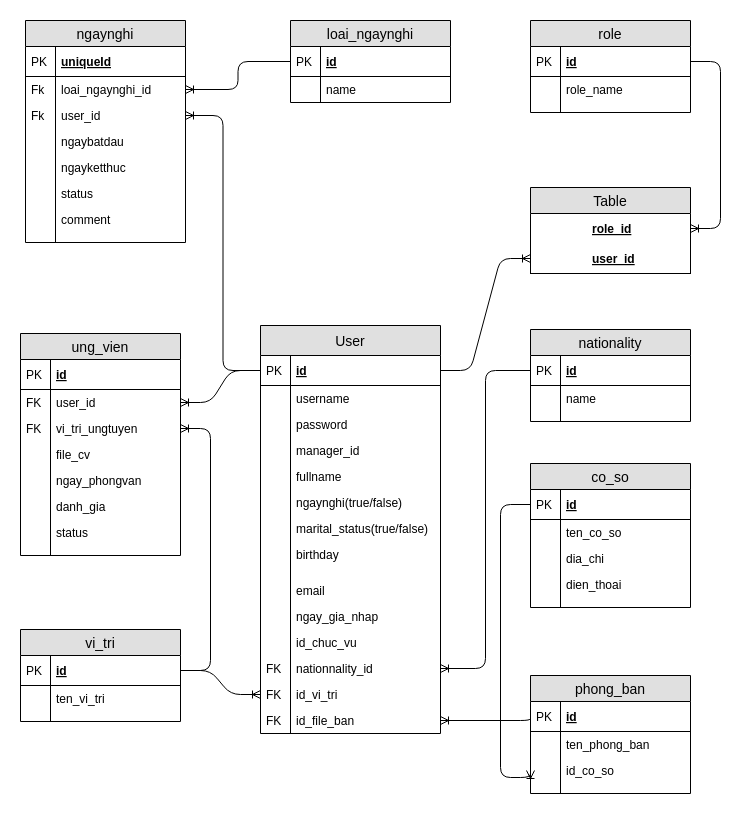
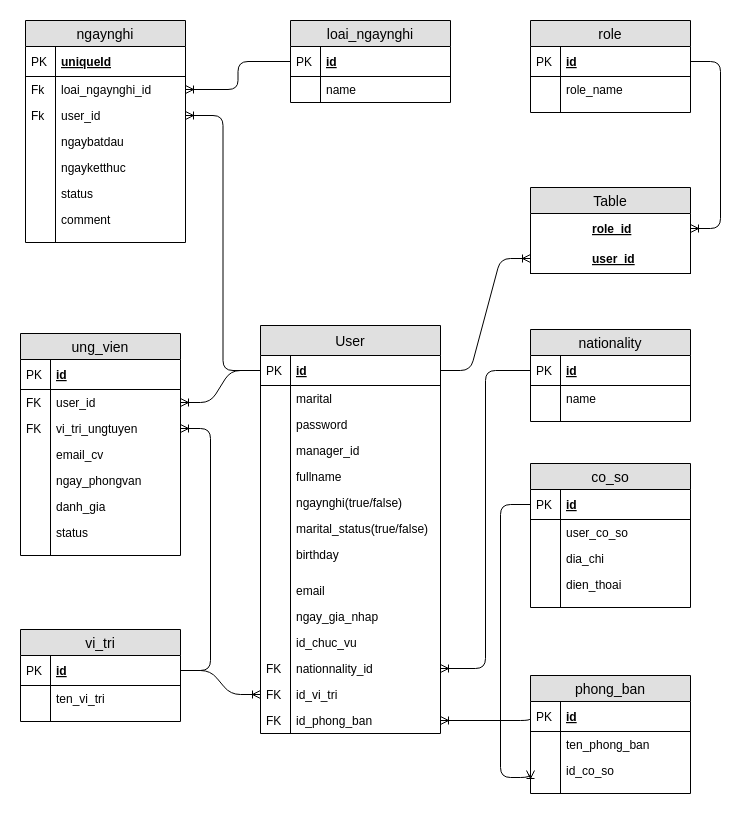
node "username": label "username" -> "marital"
node "file_cv": label "file_cv" -> "email_cv"
node "ten_co_so": label "ten_co_so" -> "user_co_so"
node "id_file_ban": label "id_file_ban" -> "id_phong_ban"
